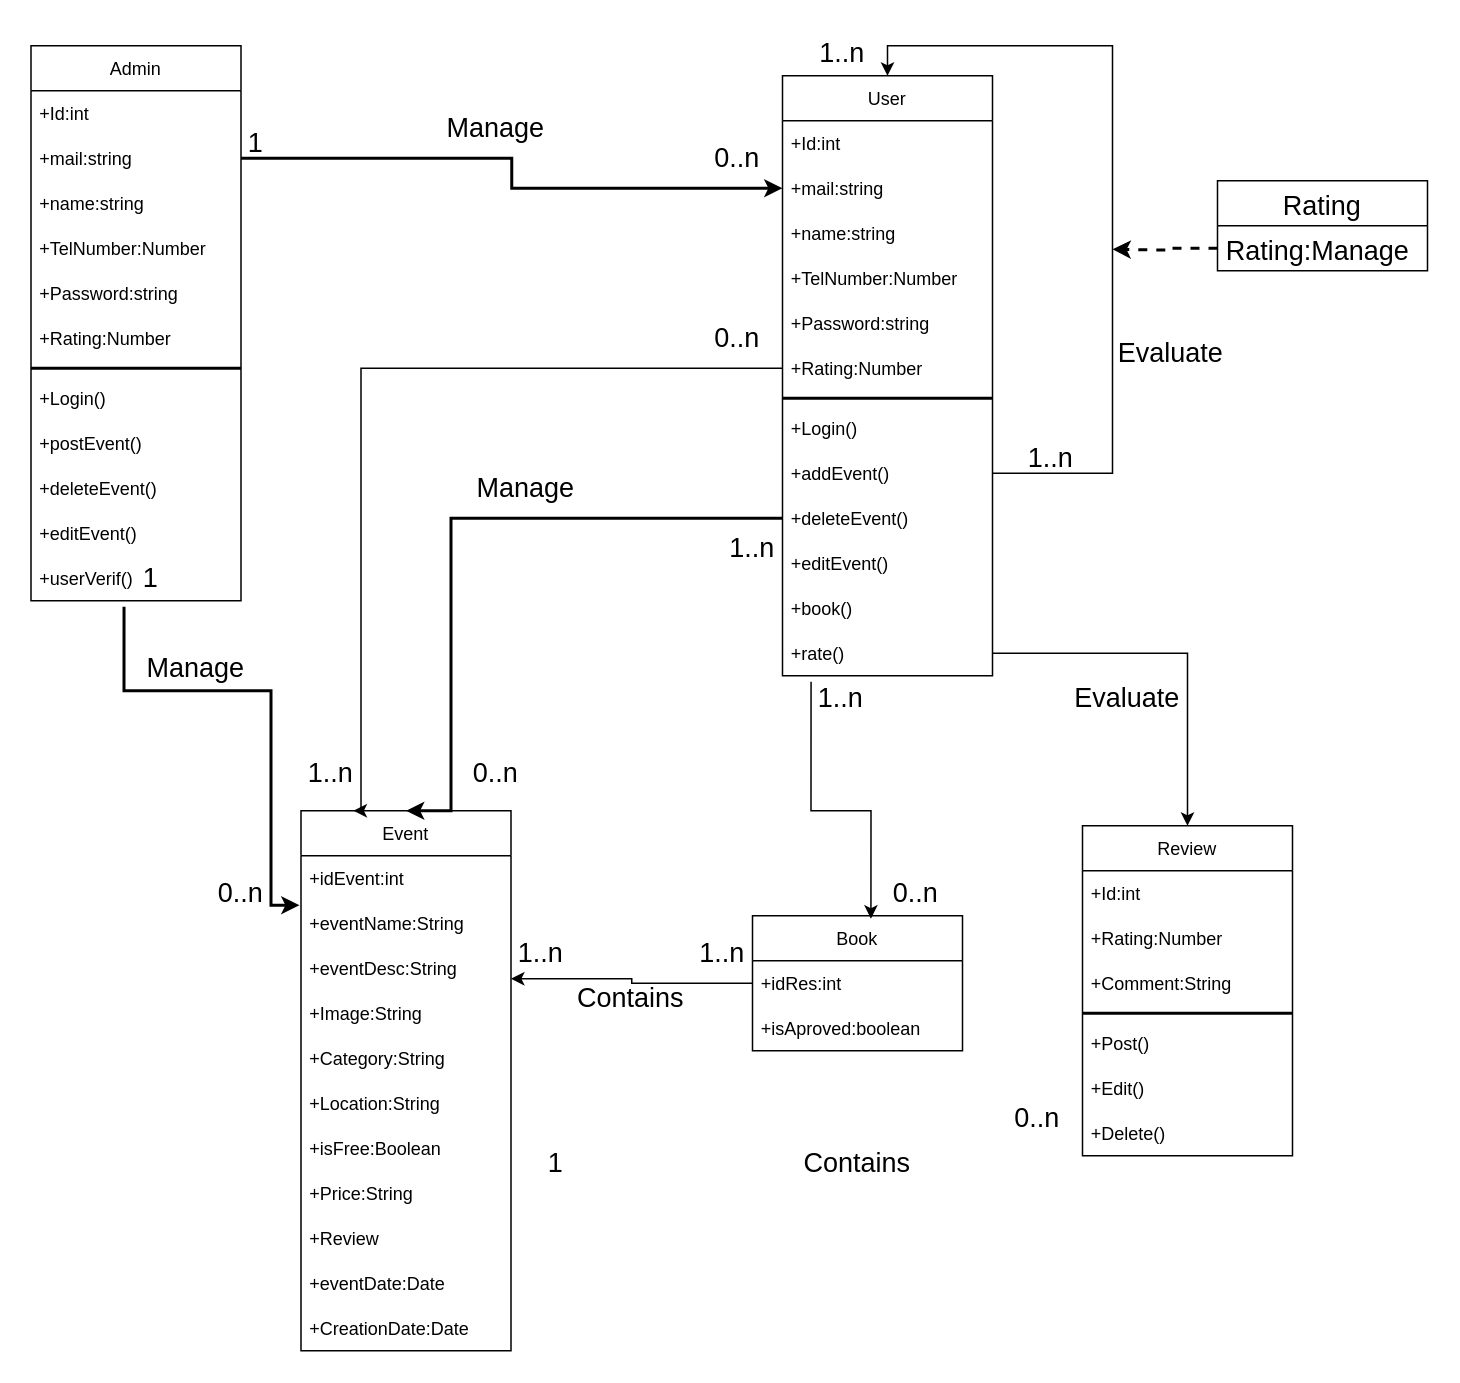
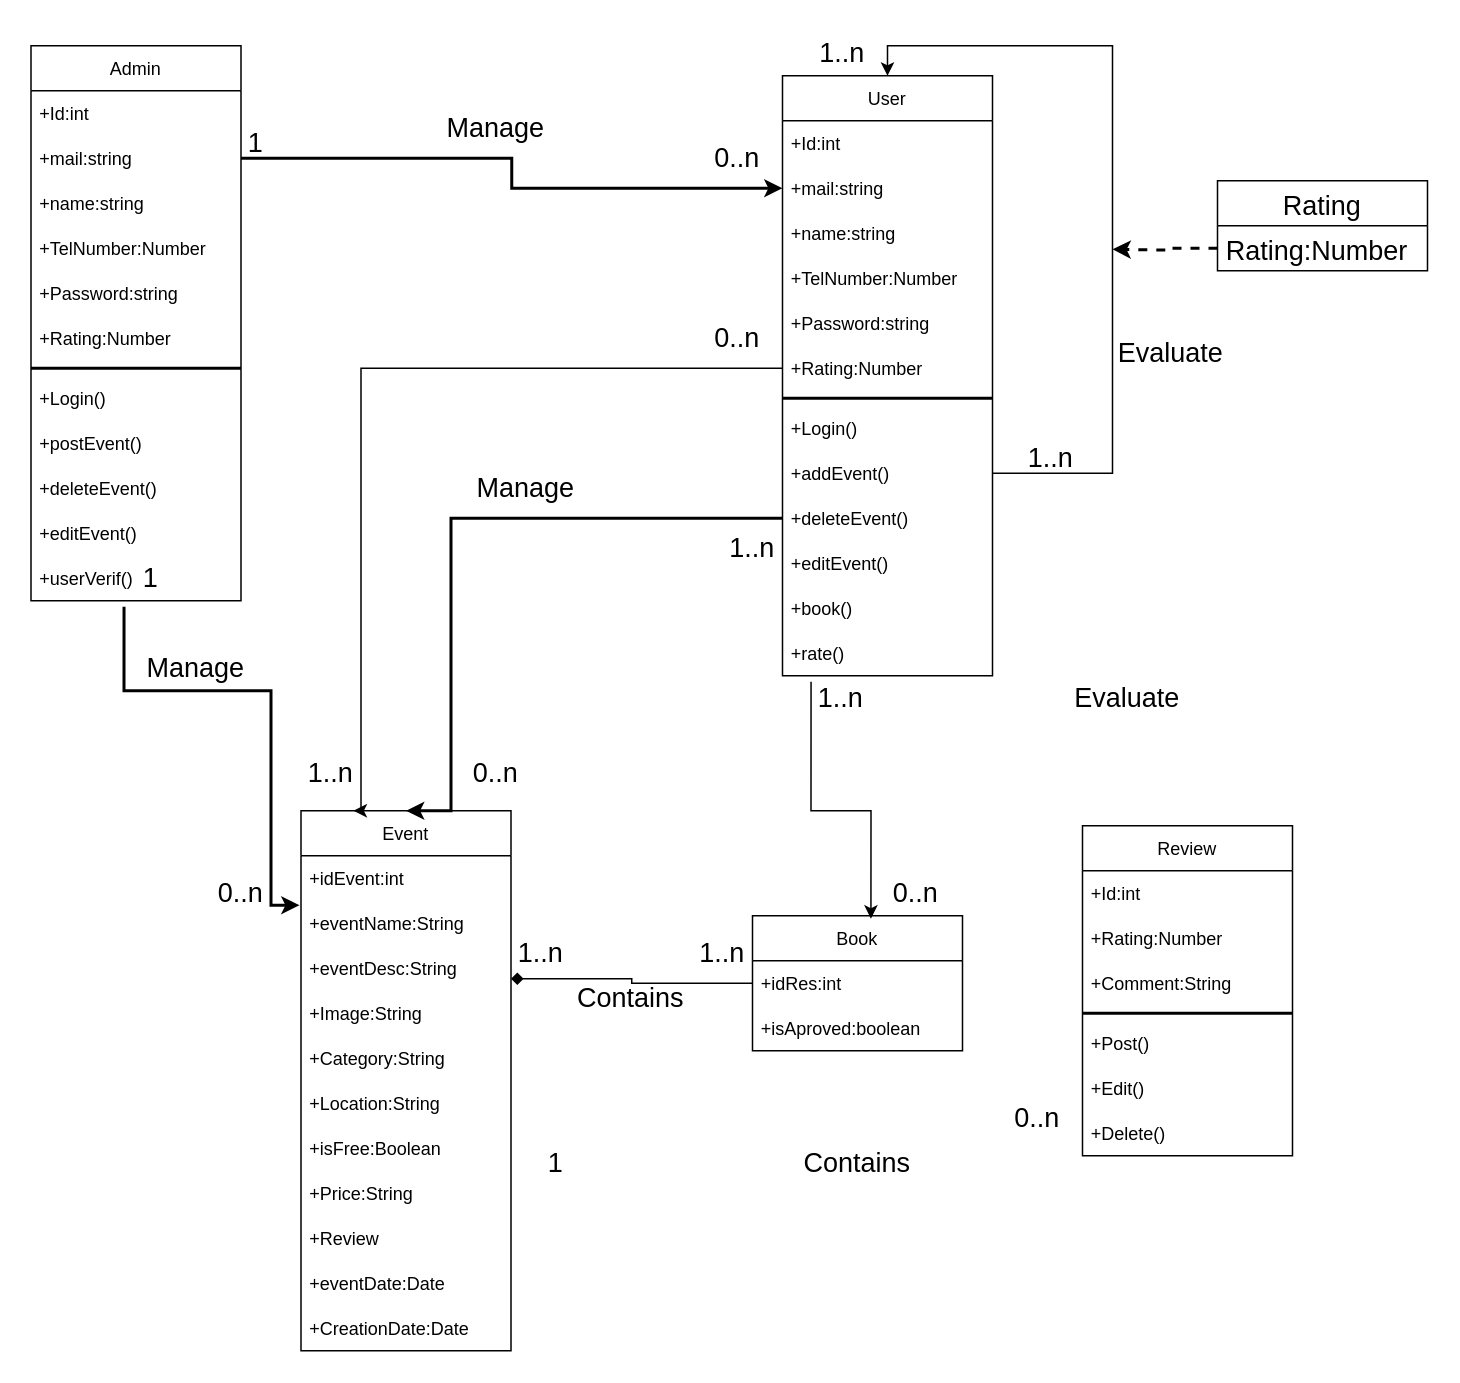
node "Rating:Manage": label "Rating:Manage" -> "Rating:Number"
edge "+rate()" -> "Review": removed
edge "+idRes:int" -> "+eventDesc:String": arrowhead classic -> diamond
